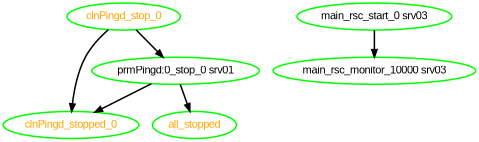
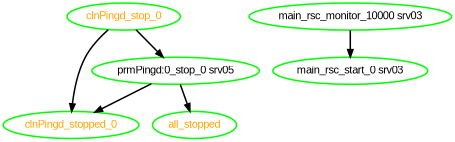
edge "main_rsc_start_0 srv03" -> "main_rsc_monitor_10000 srv03": reversed
node "prmPingd:0_stop_0 srv01": label "prmPingd:0_stop_0 srv01" -> "prmPingd:0_stop_0 srv05"
